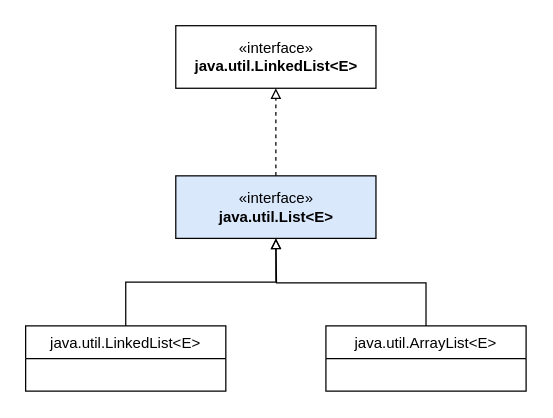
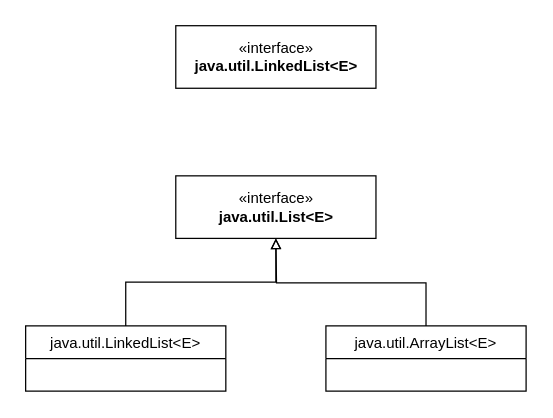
edge "«interface» java.util.List<E>" -> "«interface» java.util.LinkedList<E>": removed
node "«interface» java.util.List<E>": fillcolor #dae8fc -> #ffffff
